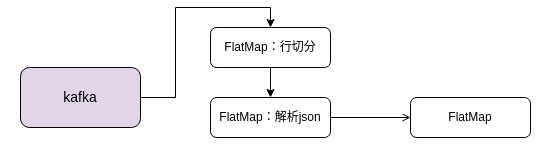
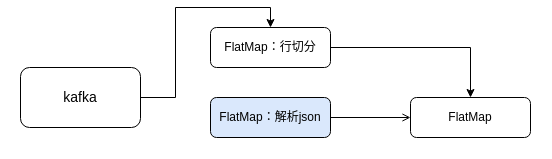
edge "FlatMap：行切分" -> "FlatMap：解析json": now "FlatMap：行切分" -> "FlatMap"
node "kafka": fillcolor #e1d5e7 -> #ffffff
node "FlatMap：解析json": fillcolor #ffffff -> #dae8fc
